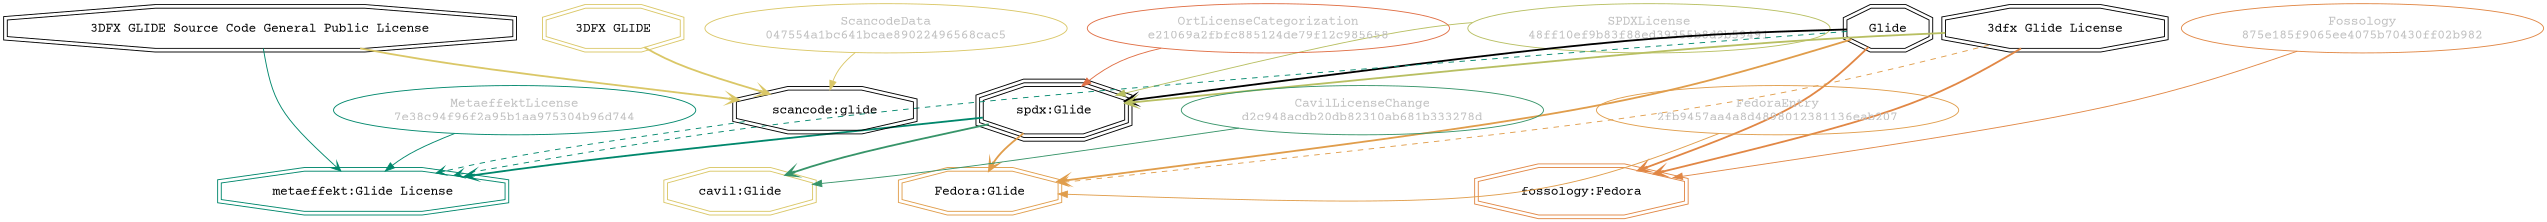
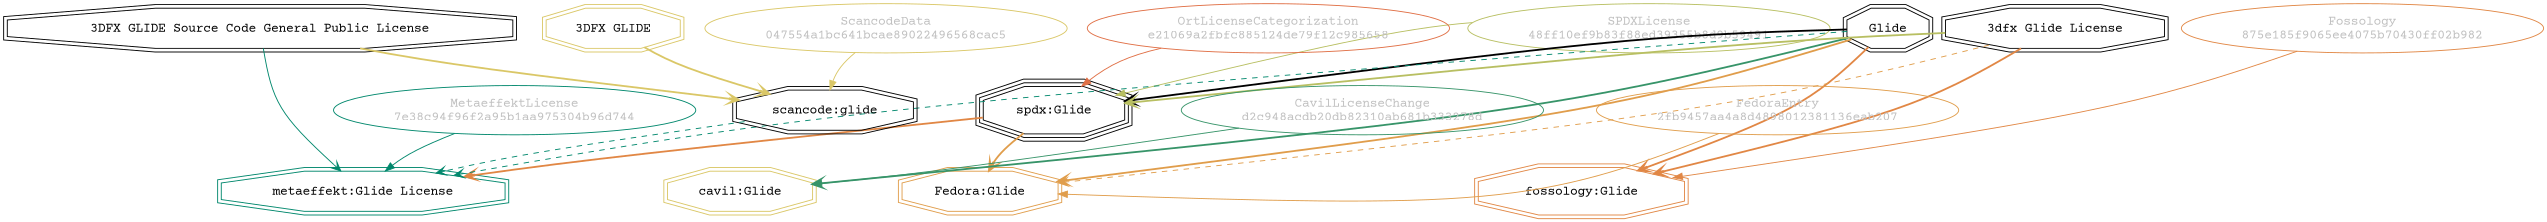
edge "spdx:Glide" -> "metaeffekt:Glide License": color #00876c -> #e18745
edge "spdx:Glide" -> "cavil:Glide": now "Glide" -> "cavil:Glide"
node "fossology:Fedora": label "fossology:Fedora" -> "fossology:Glide"
